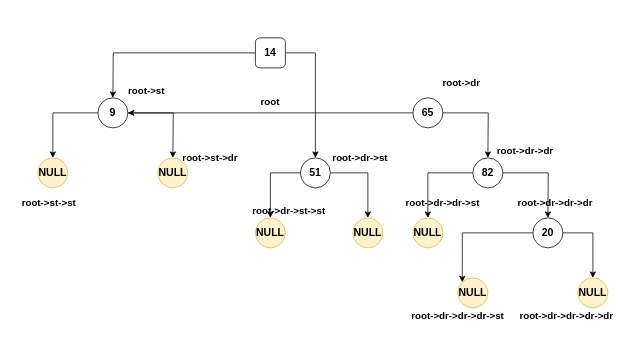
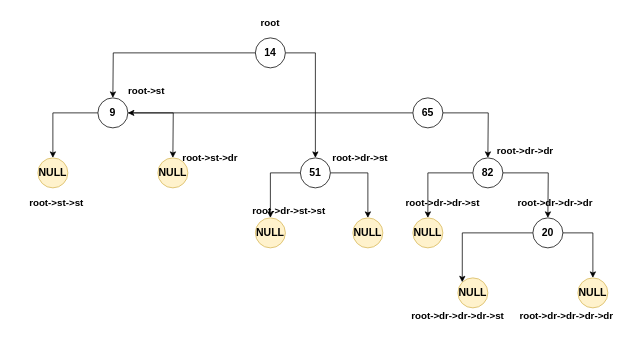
node "14": shape rounded rectangle -> ellipse
node "root->dr": removed
node "root": moved (270, 102) -> (270, 23)
node "root->st->st": moved (49, 203) -> (57, 203)
